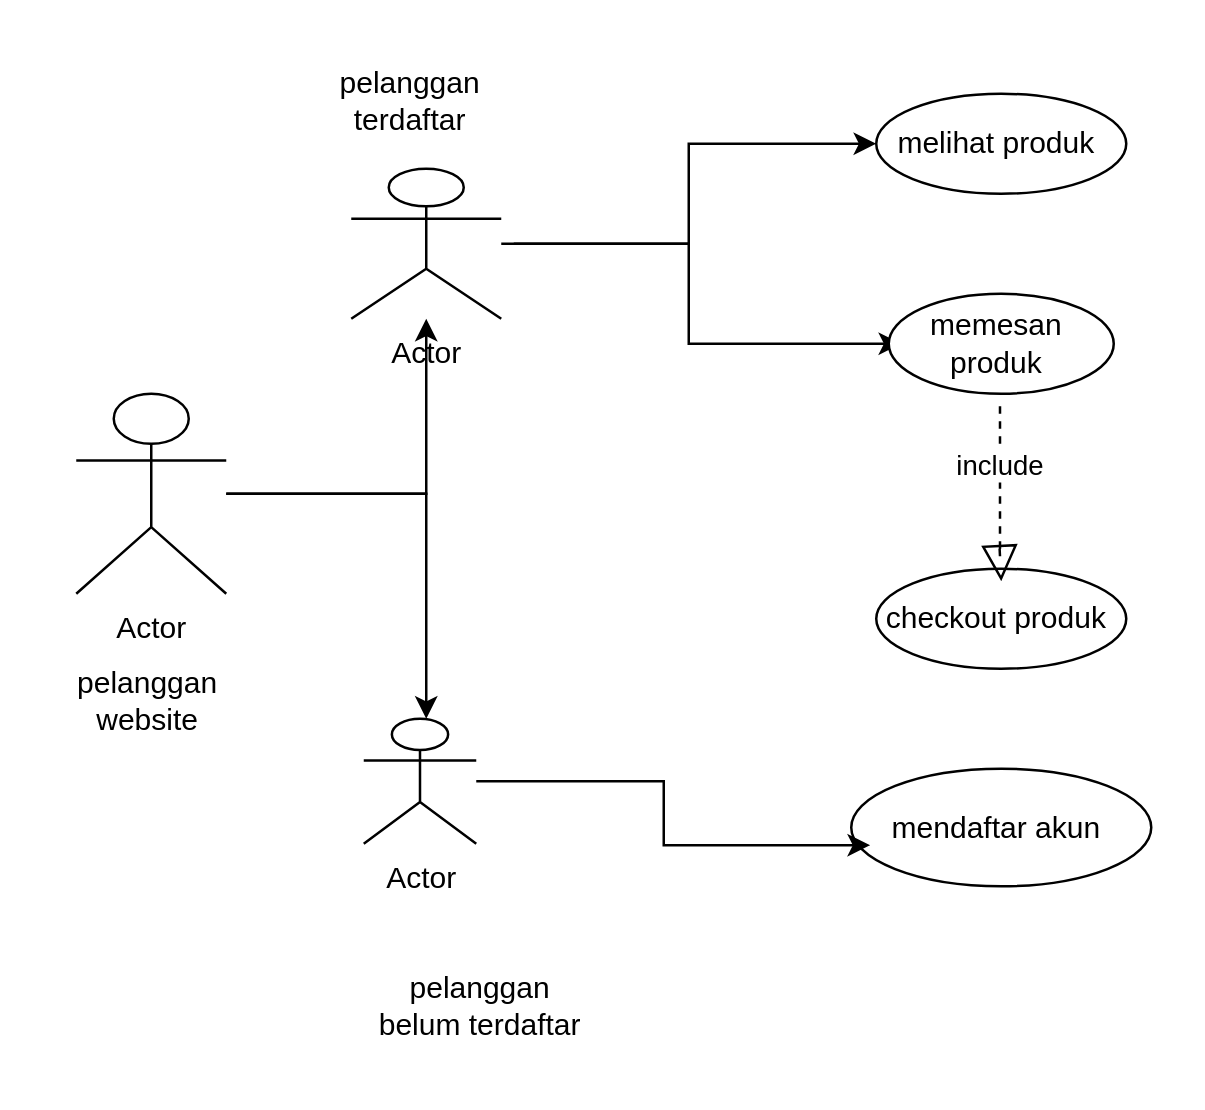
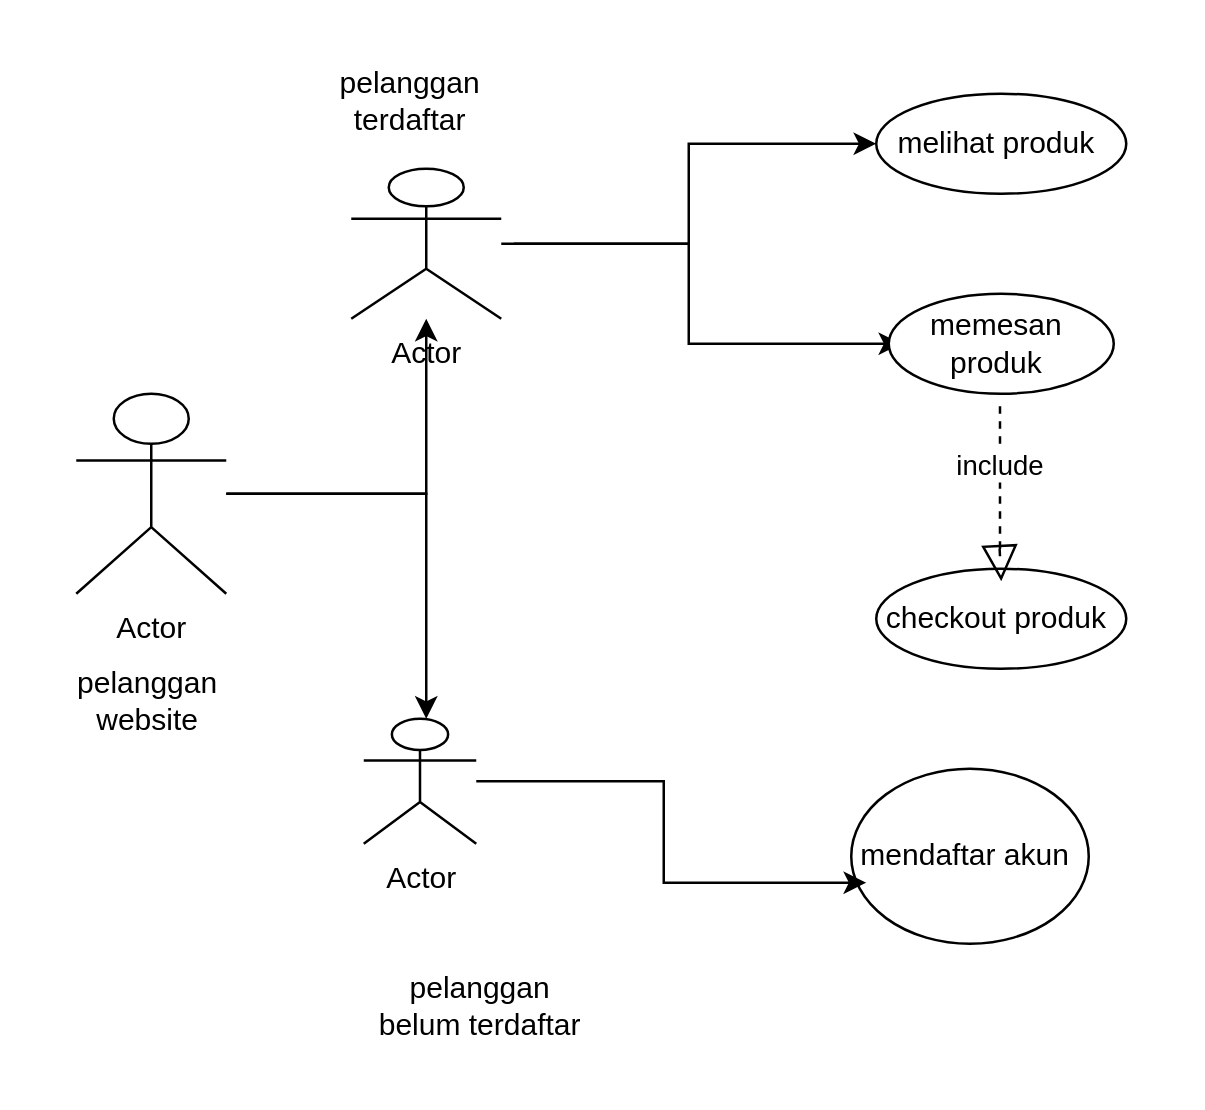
node "mendaftar akun": size 300x118 -> 238x175
